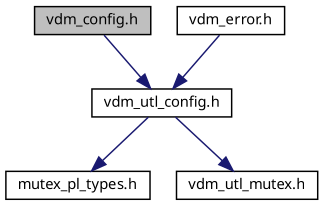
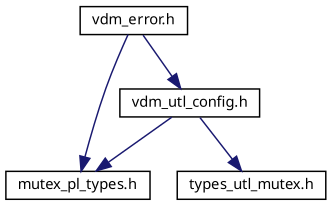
node "vdm_config.h": removed
edge "vdm_error.h" -> "mutex_pl_types.h": added
node "vdm_utl_mutex.h": label "vdm_utl_mutex.h" -> "types_utl_mutex.h"
